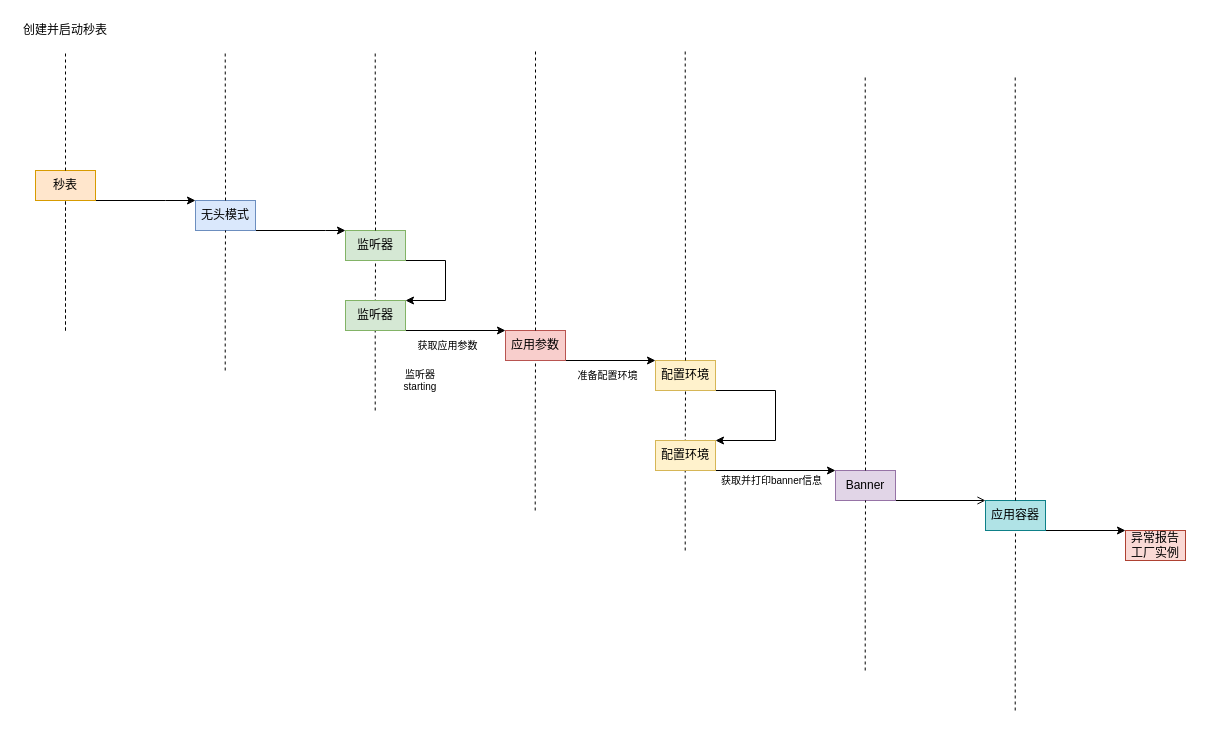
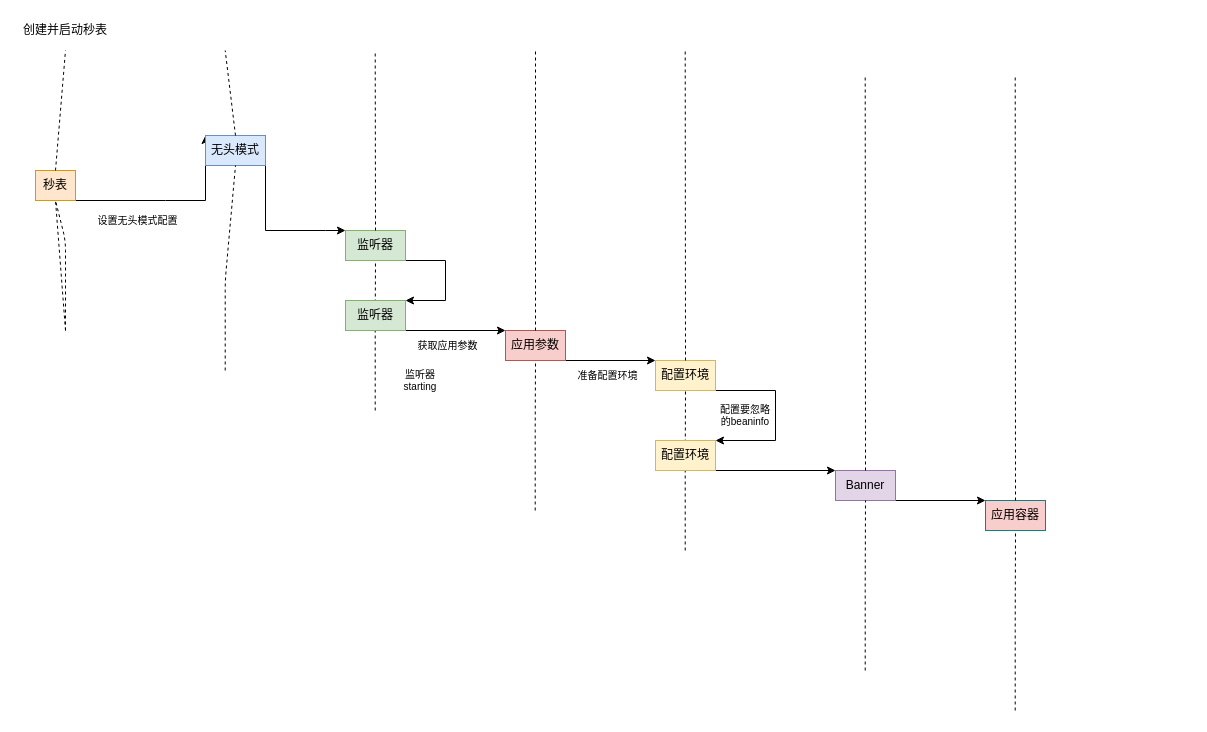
node "秒表": size 60x30 -> 40x30
node "无头模式": moved (226, 216) -> (236, 151)
node "设置无头模式配置": added
node "配置要忽略的beaninfo": added
node "获取并打印banner信息": removed
edge "Banner" -> "应用容器": arrowhead open -> classic
node "应用容器": fillcolor #b0e3e6 -> #f8cecc
edge "应用容器" -> "异常报告工厂实例": removed
node "异常报告工厂实例": removed
